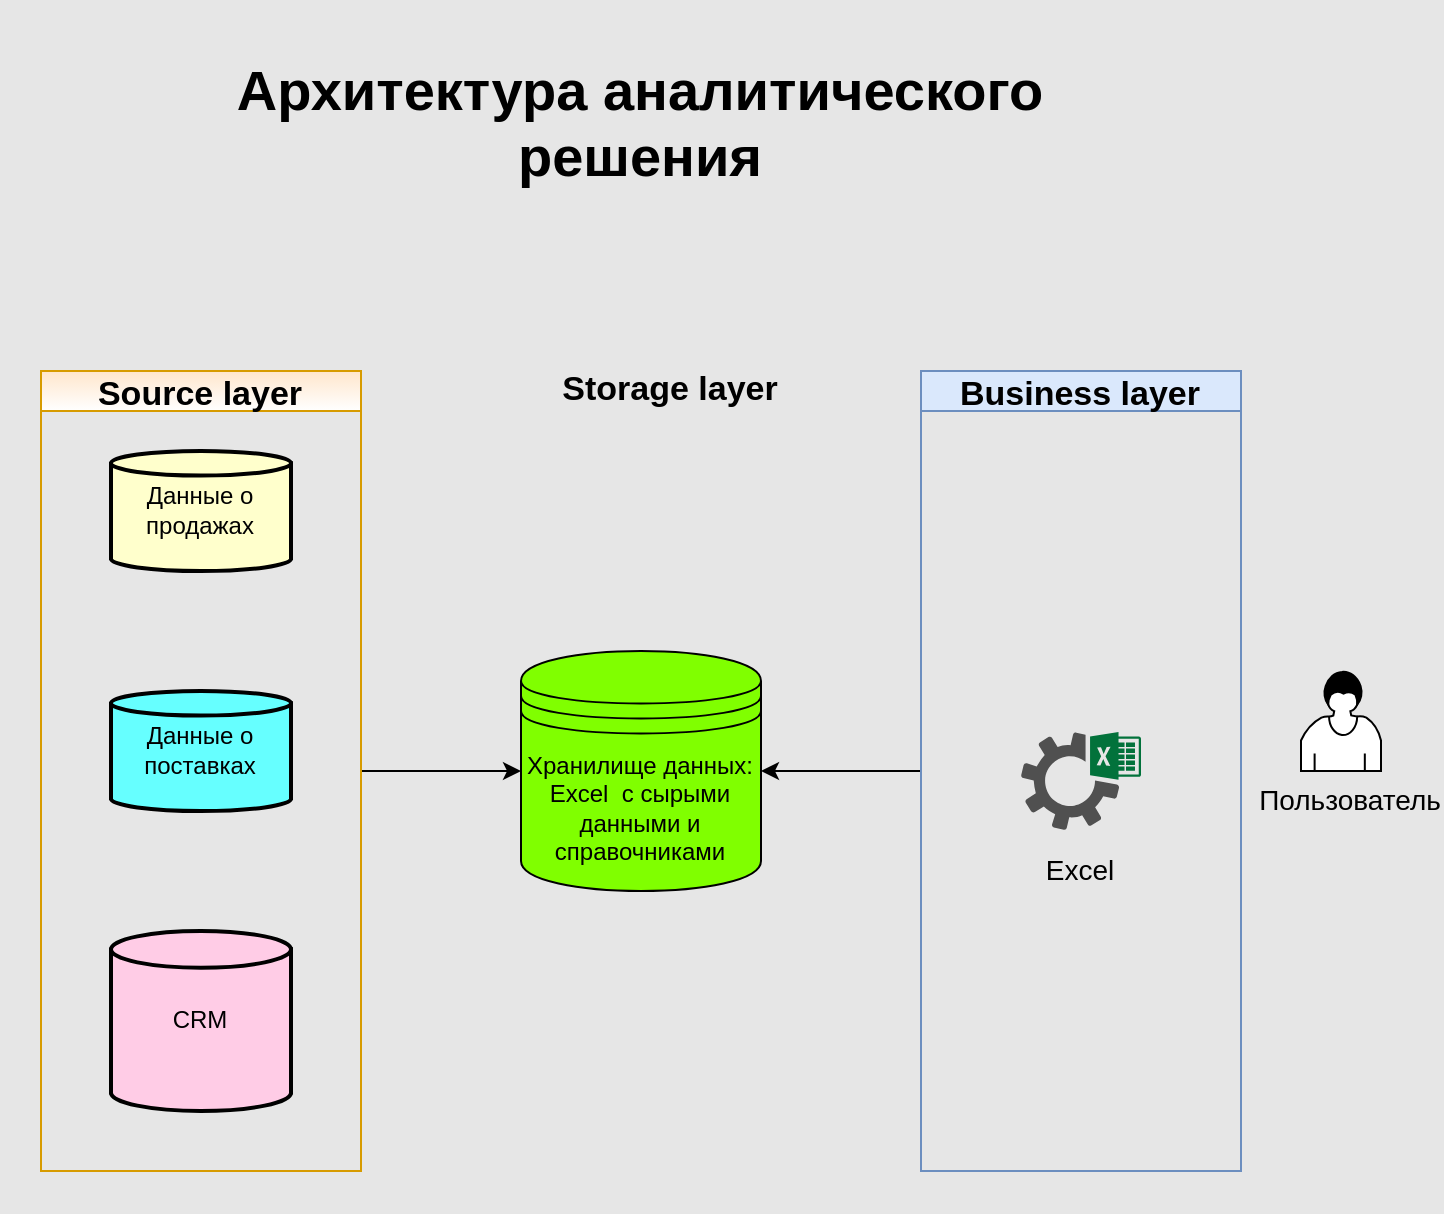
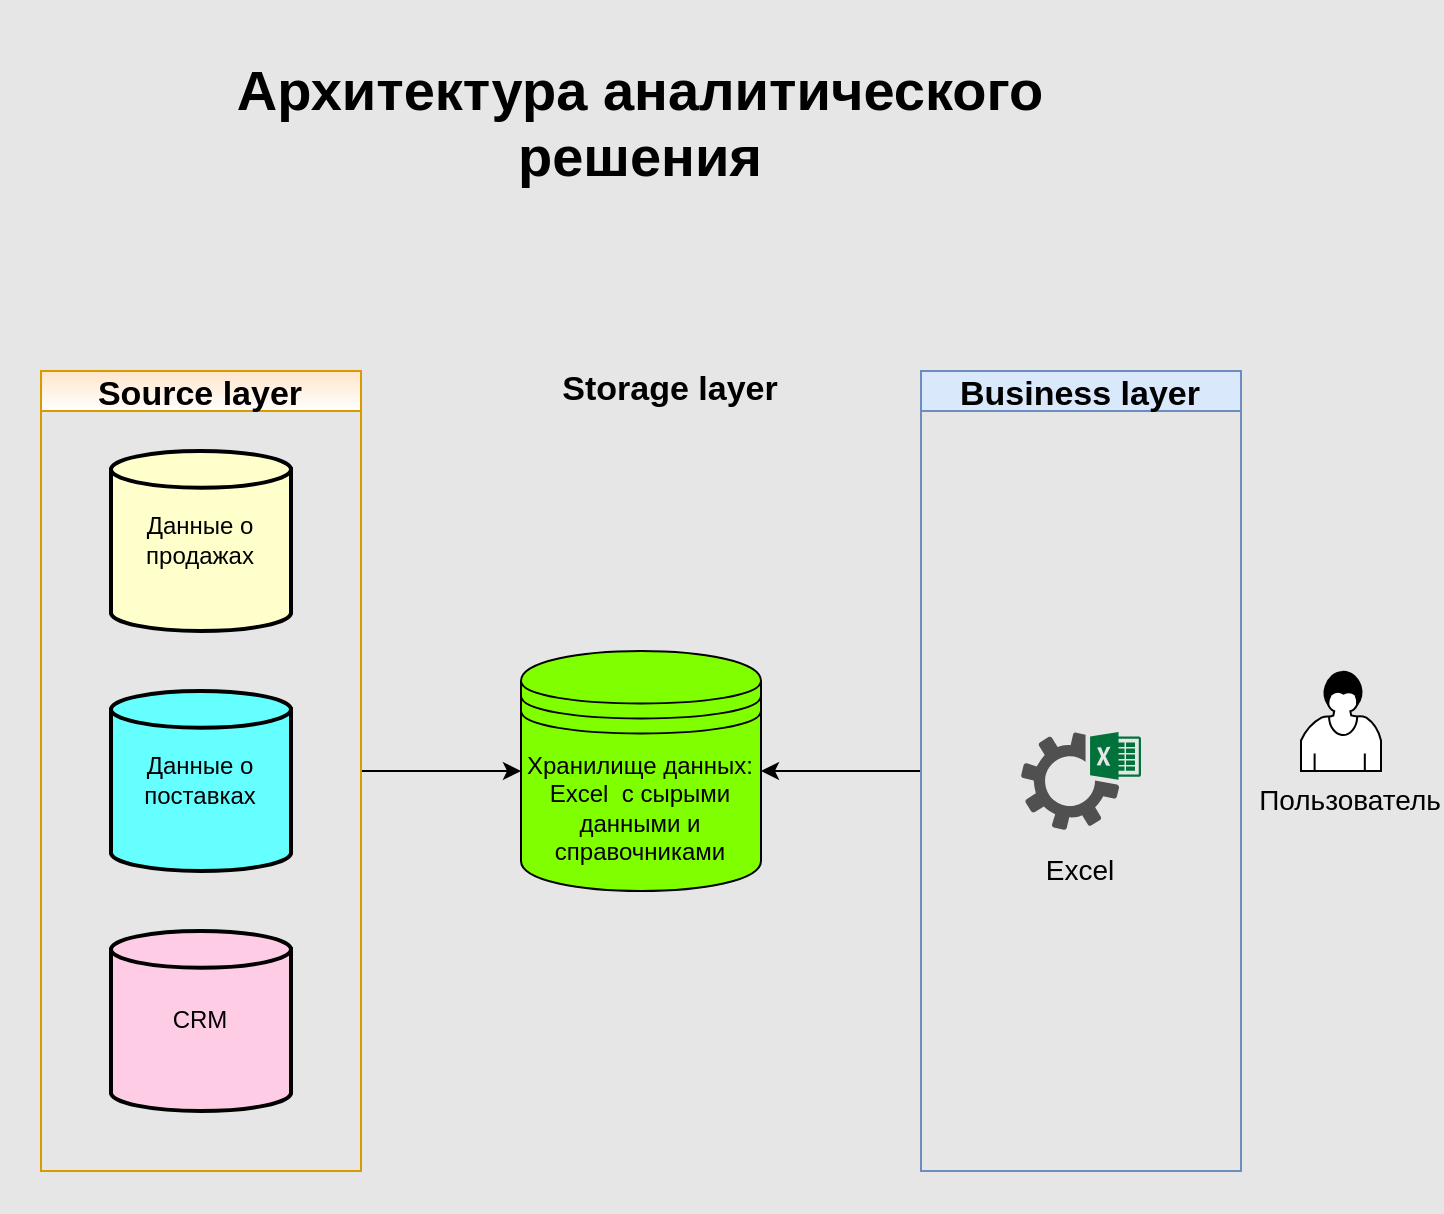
node "Данные о продажах": size 180x120 -> 180x180
node "Данные о поставках": size 180x120 -> 180x180
